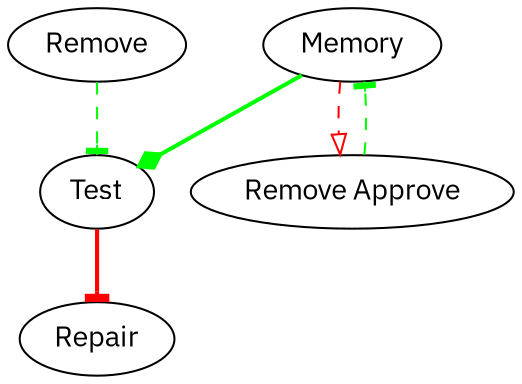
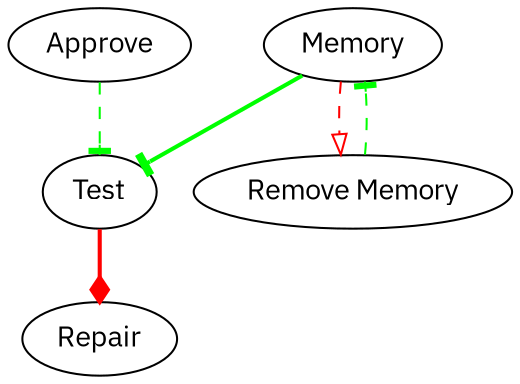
node "Remove": label "Remove" -> "Approve"
edge "Memory" -> "Test": arrowhead diamond -> tee
node "Remove Approve": label "Remove Approve" -> "Remove Memory"
edge "Test" -> "Repair": arrowhead tee -> diamond
